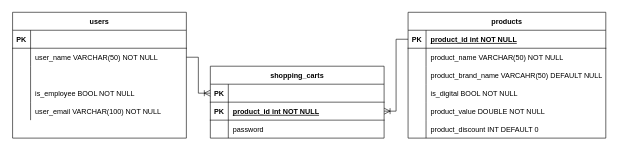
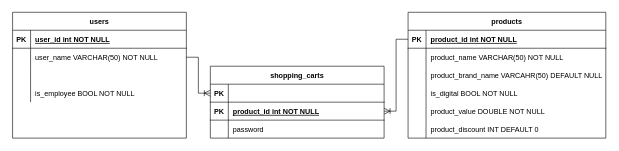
node "user_id int NOT NULL": added
node "user_email VARCHAR(100) NOT NULL": removed
